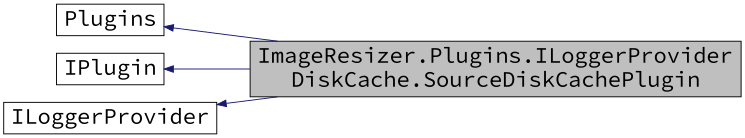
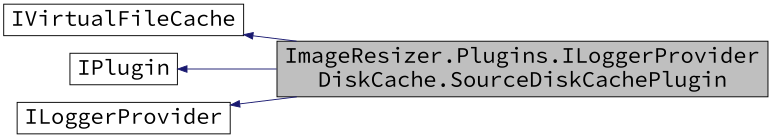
node "Plugins": label "Plugins" -> "IVirtualFileCache"
